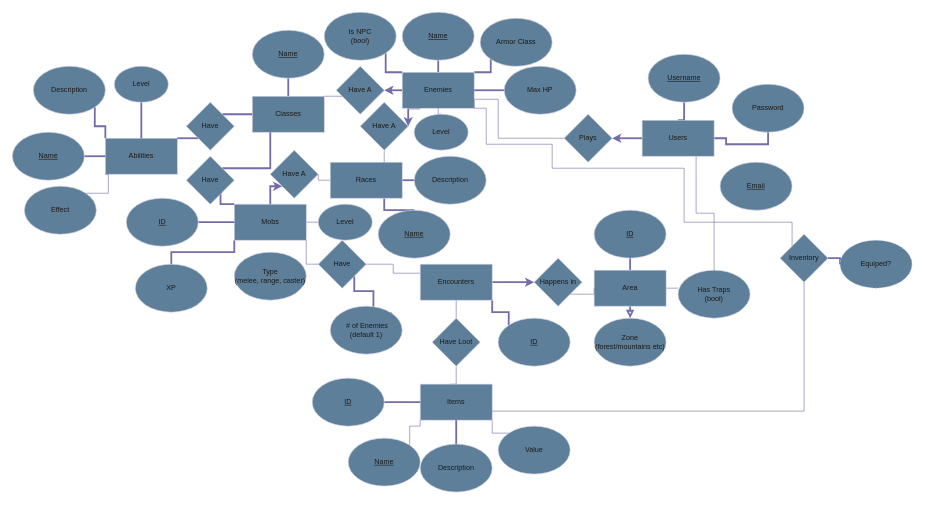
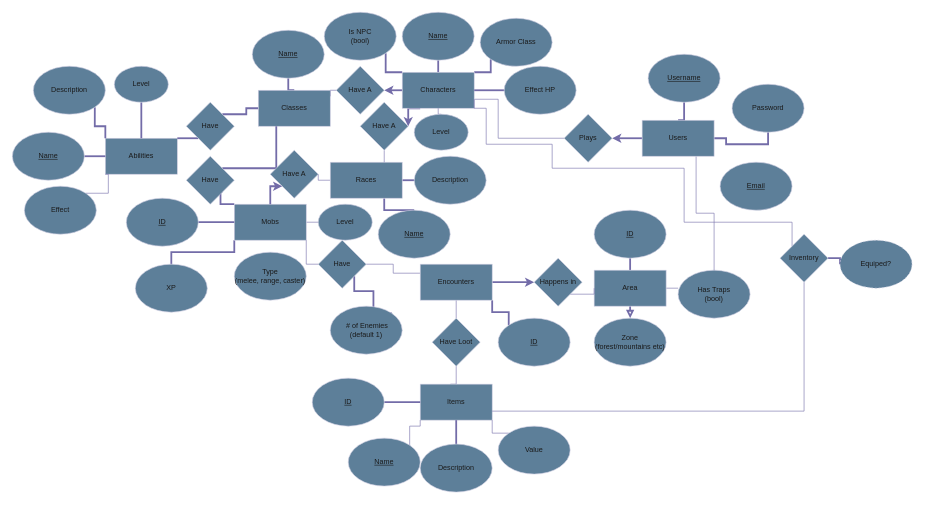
node "Enemies": label "Enemies" -> "Characters"
node "Max HP": label "Max HP" -> "Effect HP"
node "Classes": moved (288, 114) -> (294, 108)
